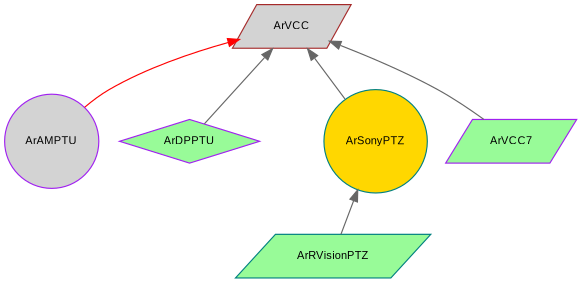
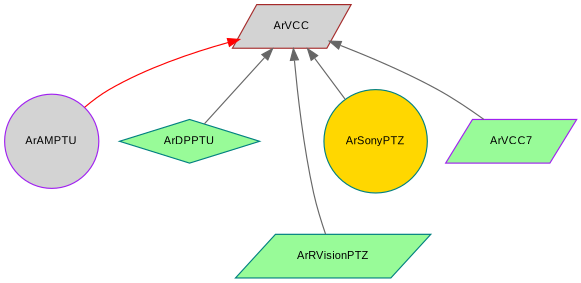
node "ArDPPTU": color purple -> teal
edge "ArRVisionPTZ" -> "ArSonyPTZ": now "ArRVisionPTZ" -> "ArVCC"
